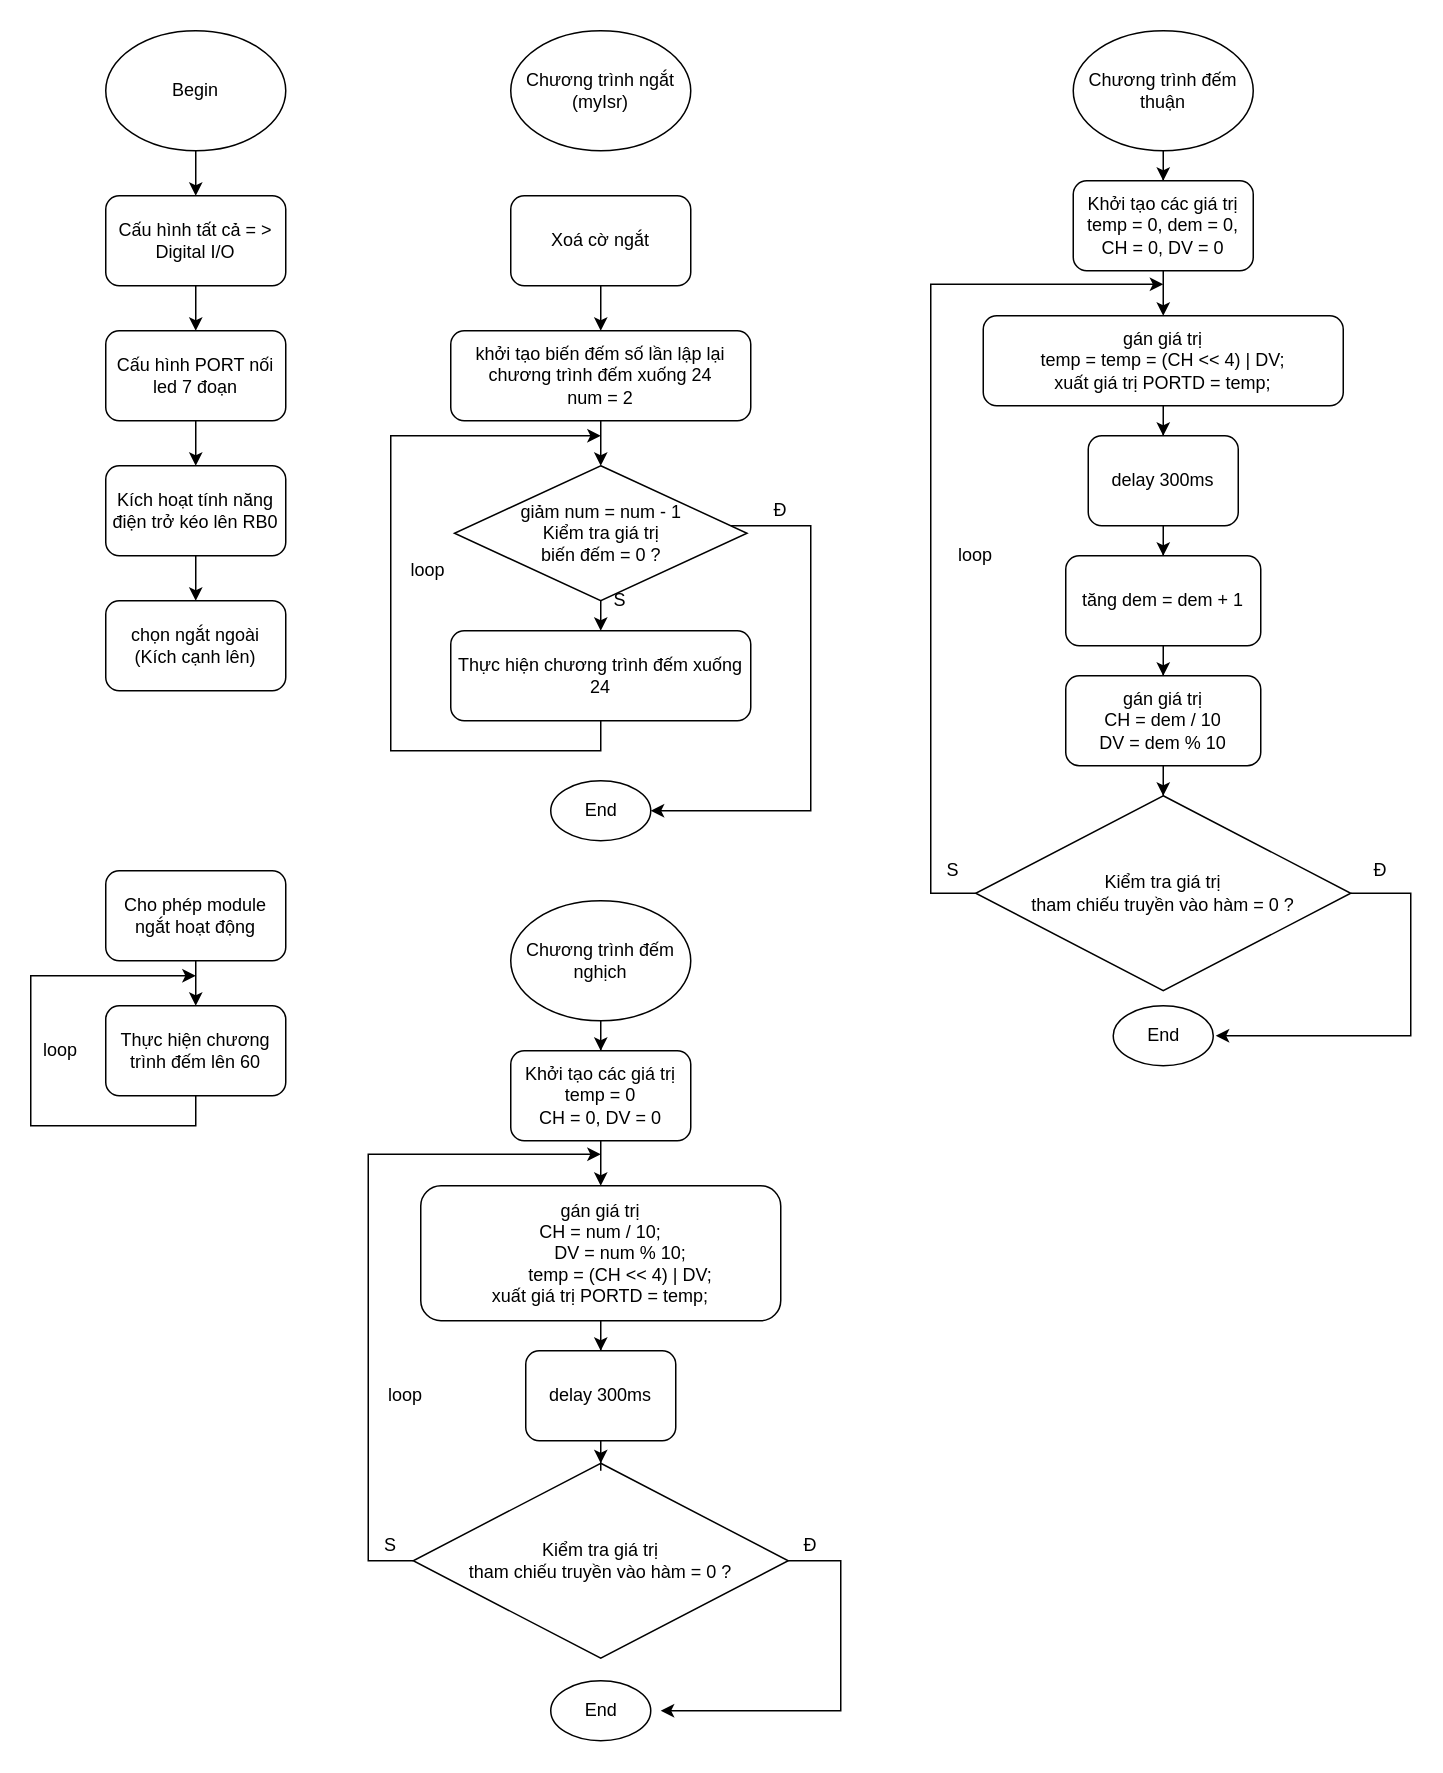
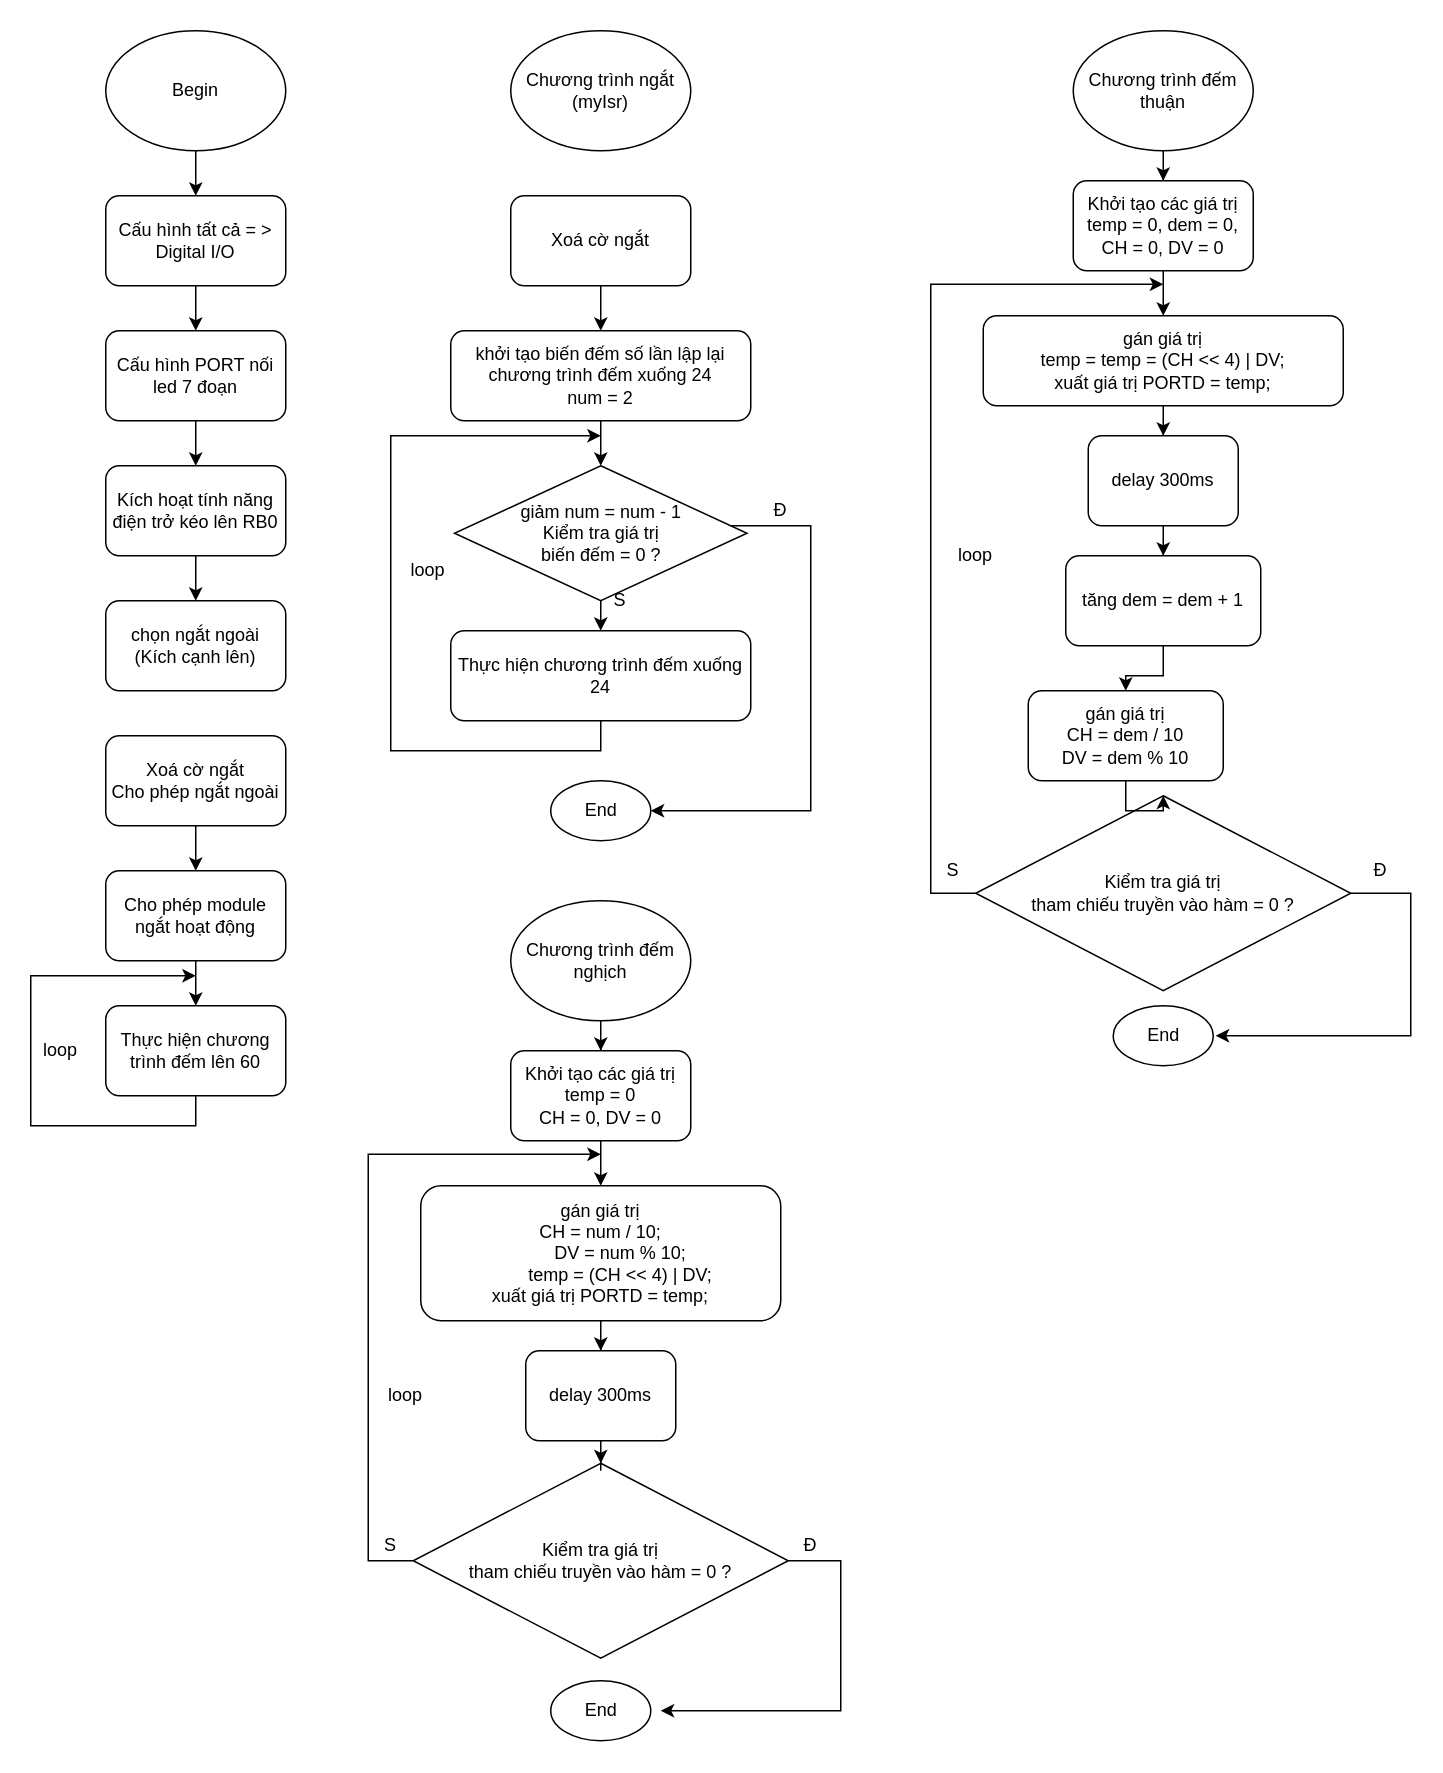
node "gán giá trị CH = dem / 10 DV = dem % 10": moved (1163, 721) -> (1126, 736)
node "Xoá cờ ngắt Cho phép ngắt ngoài": added
edge "Xoá cờ ngắt Cho phép ngắt ngoài" -> "Cho phép module ngắt hoạt động": added
